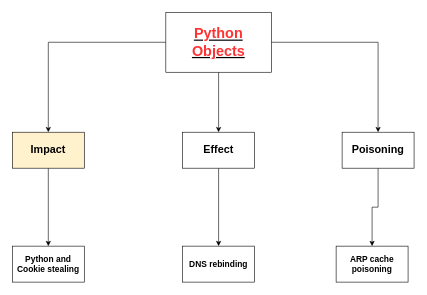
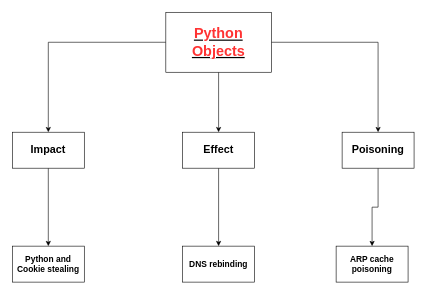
node "Impact": fillcolor #fff2cc -> #ffffff
